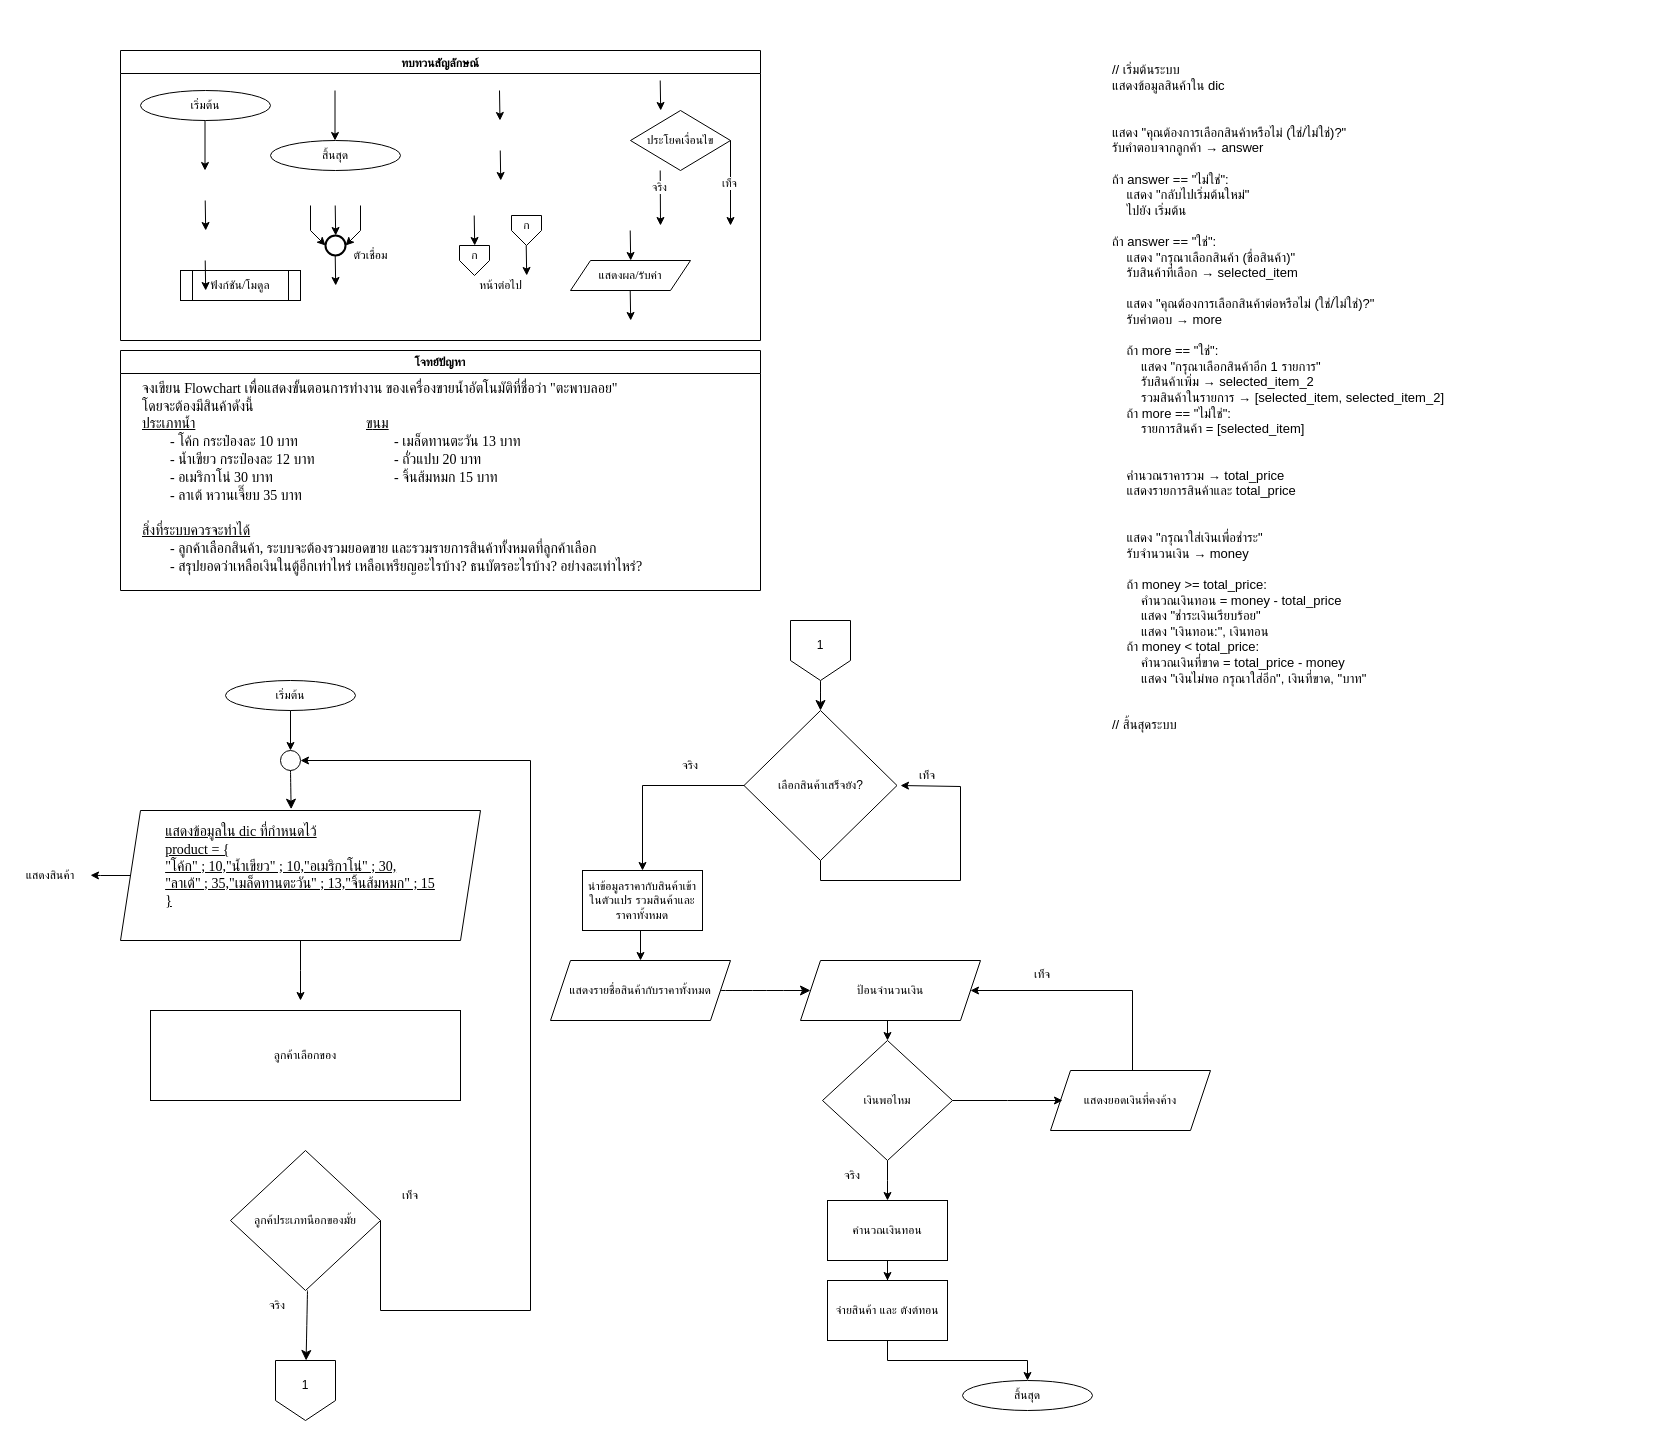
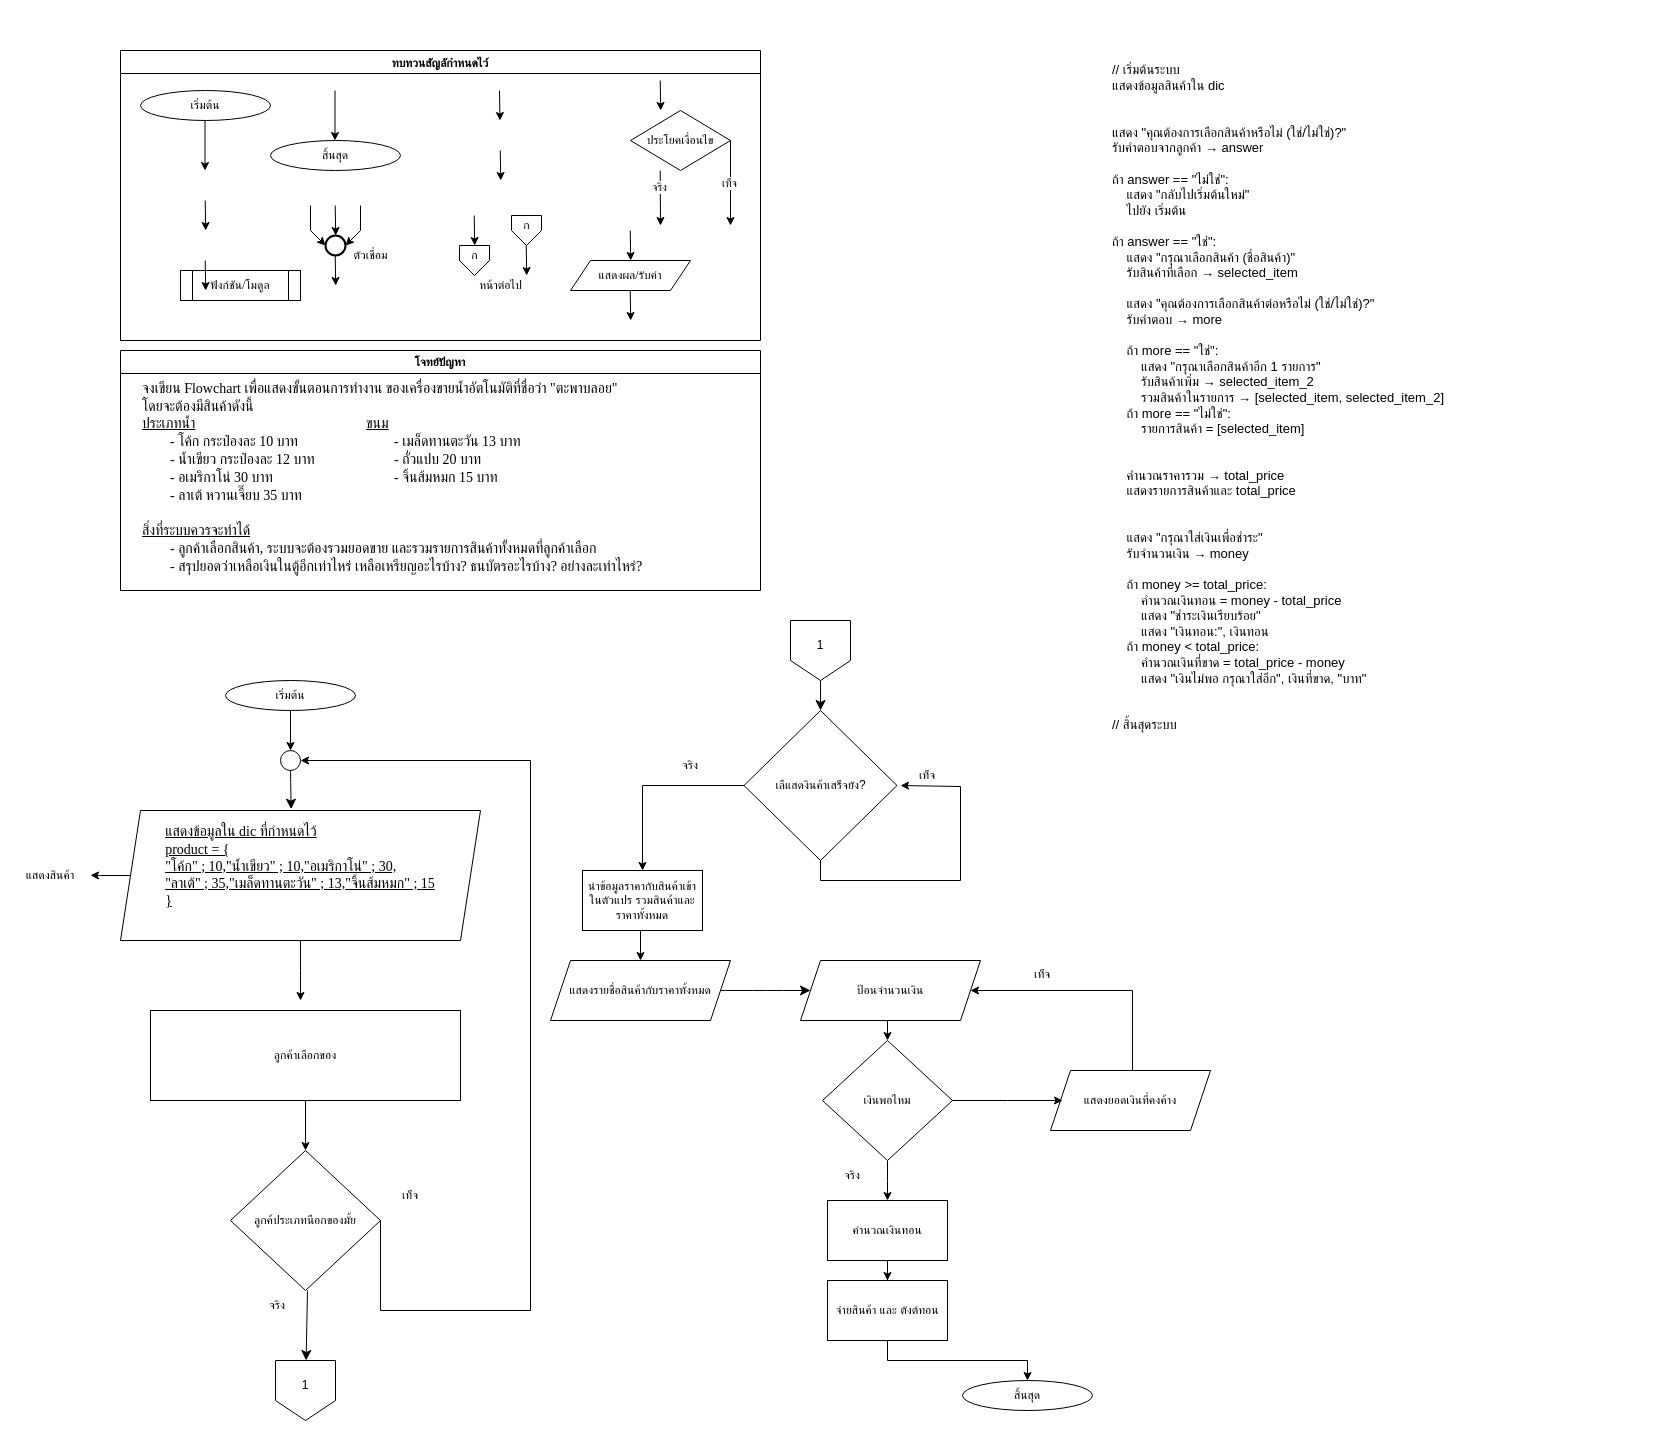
node "ทบทวนสัญลักษณ์": label "ทบทวนสัญลักษณ์" -> "ทบทวนสัญลักำหนดไว์"
node "เลือกสินค้าเสร็จยัง?": label "เลือกสินค้าเสร็จยัง?" -> "เลืแสดงินค้าเสร็จยัง?"
edge "ลูกค้าเลือกของ" -> "ลูกค้ประเภทนือกของมั้ย": added
